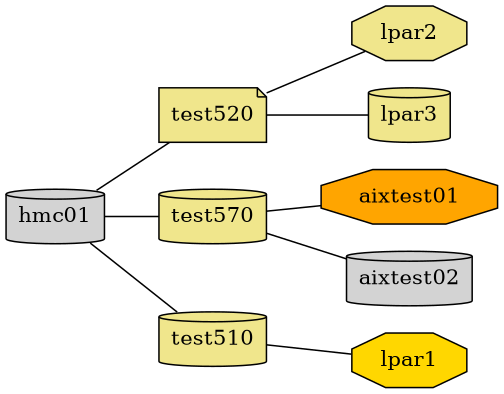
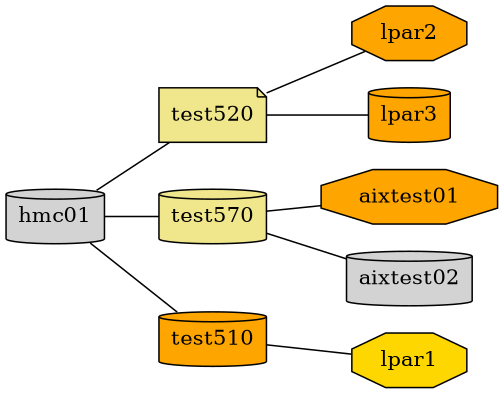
node "lpar2": fillcolor khaki -> orange
node "lpar3": fillcolor khaki -> orange
node "test510": fillcolor khaki -> orange
